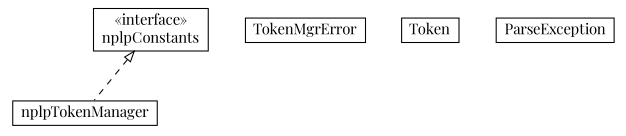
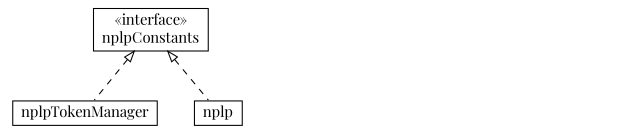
node "TokenMgrError": removed
node "Token": removed
node "ParseException": removed
node "nplp": added
